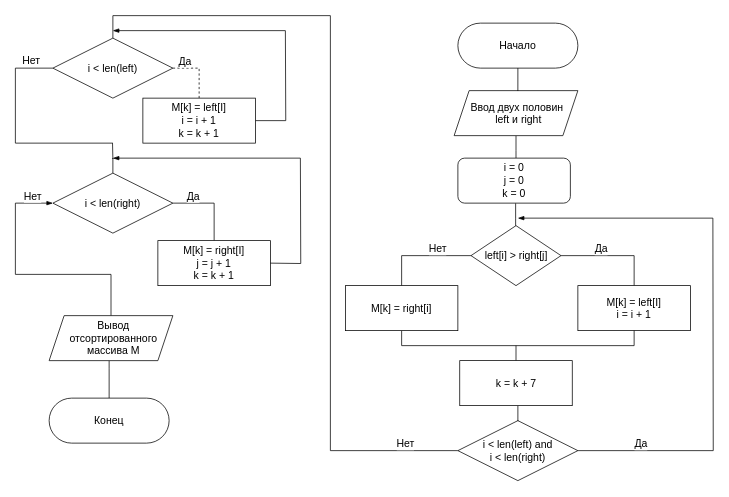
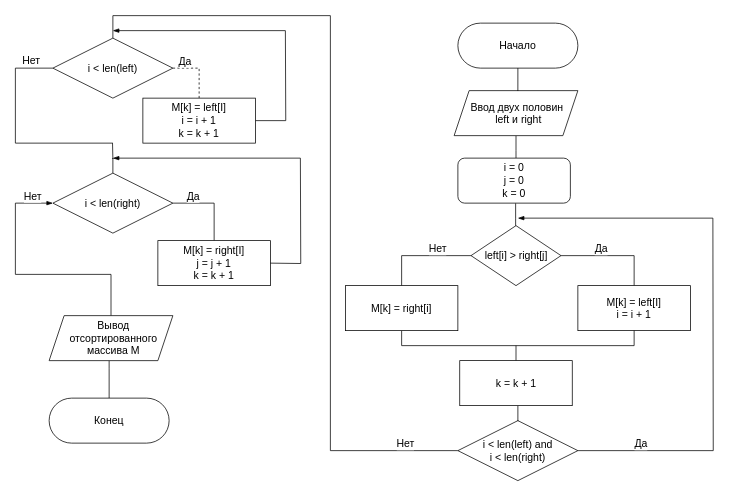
node "k = k + 7": label "k = k + 7" -> "k = k + 1"
